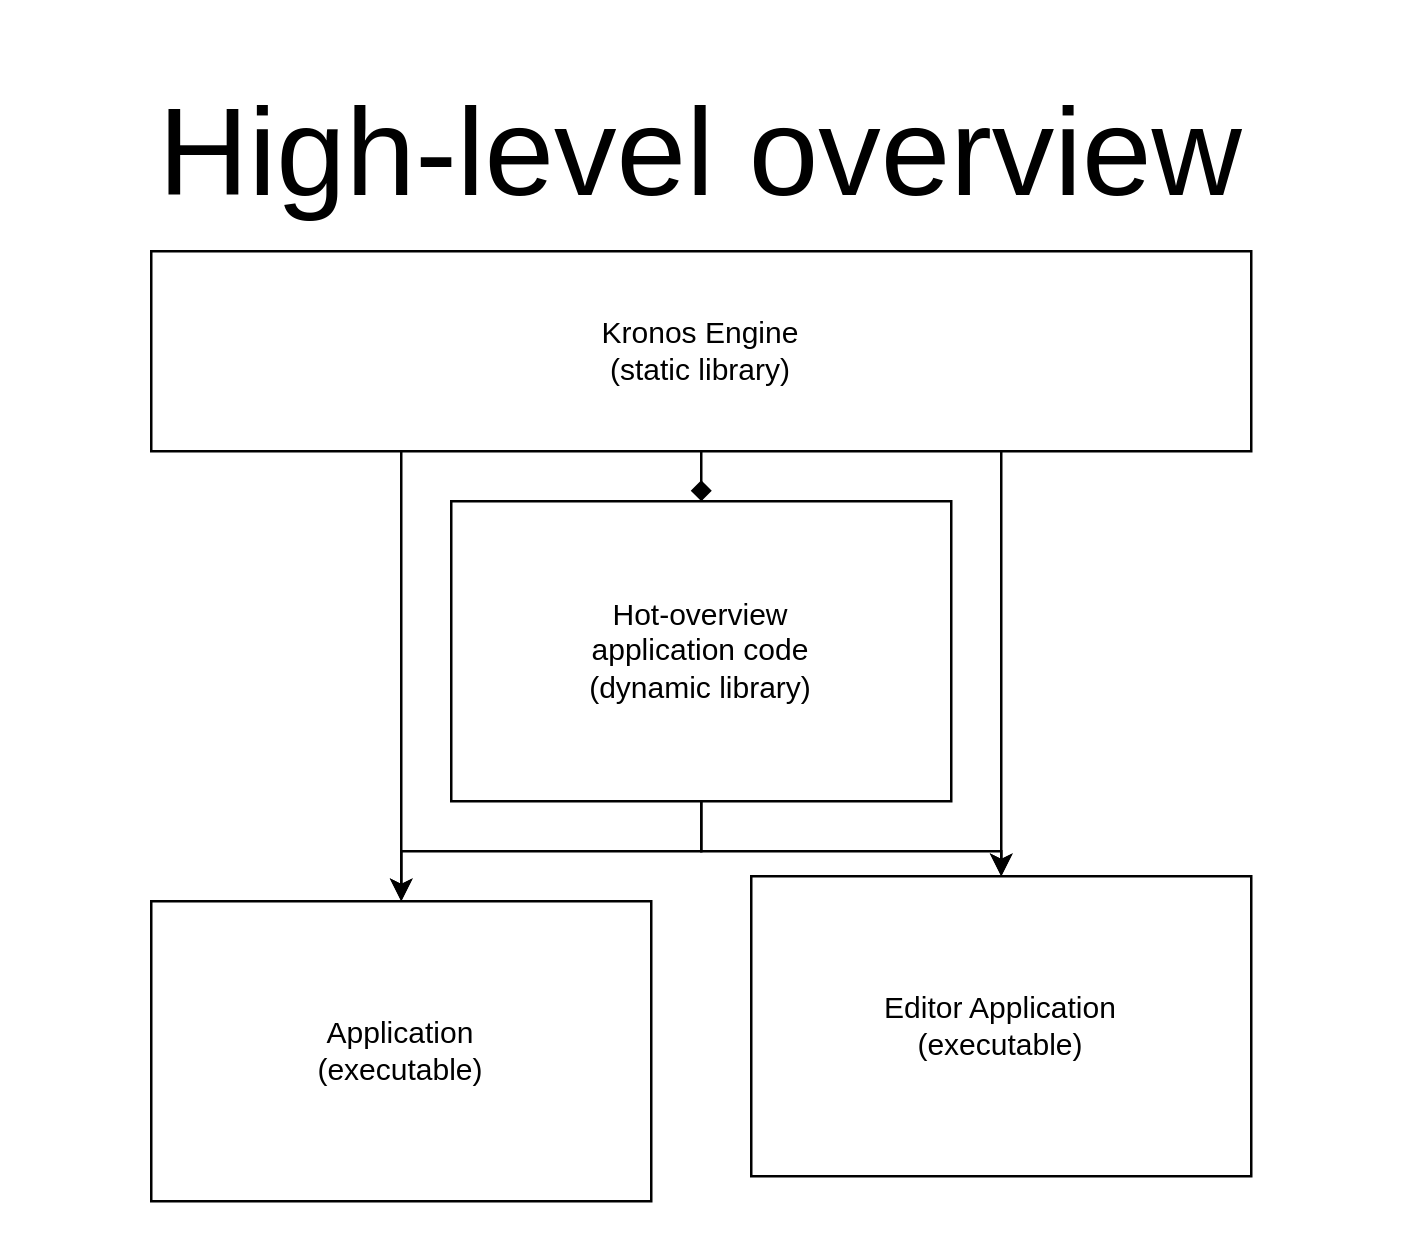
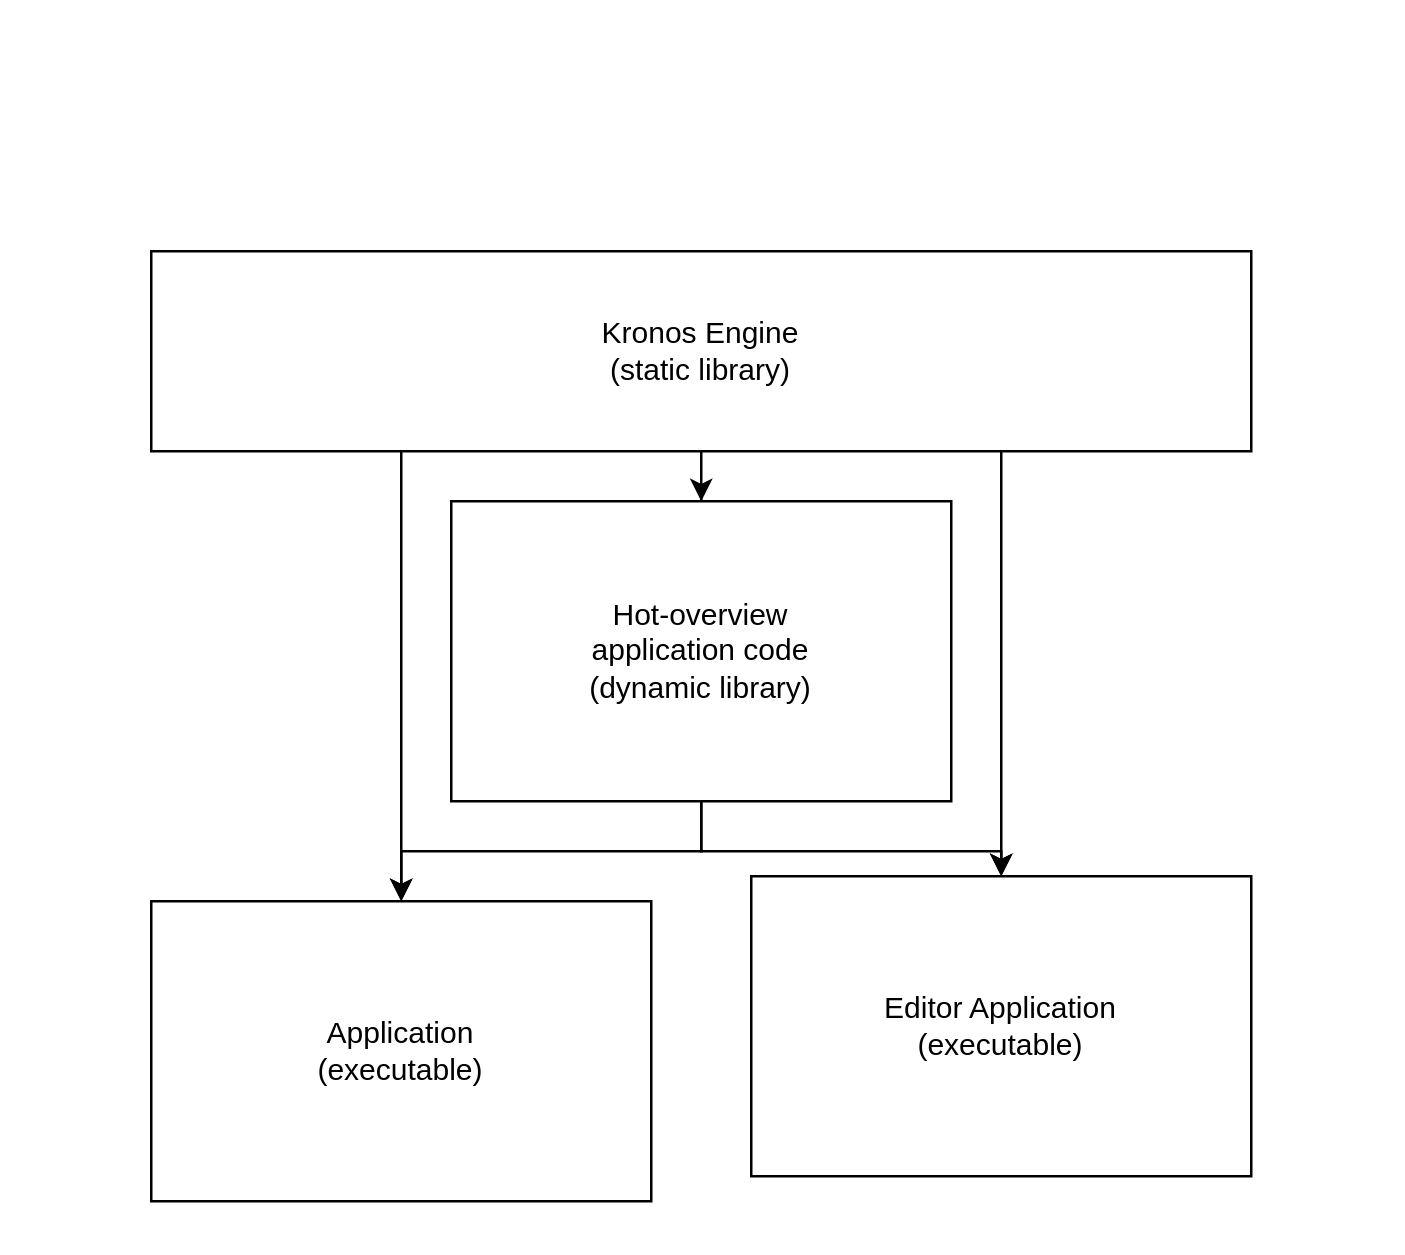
node "High-level overview": removed
edge "Kronos Engine (static library)" -> "Hot-overview application code (dynamic library)": arrowhead diamond -> classic
